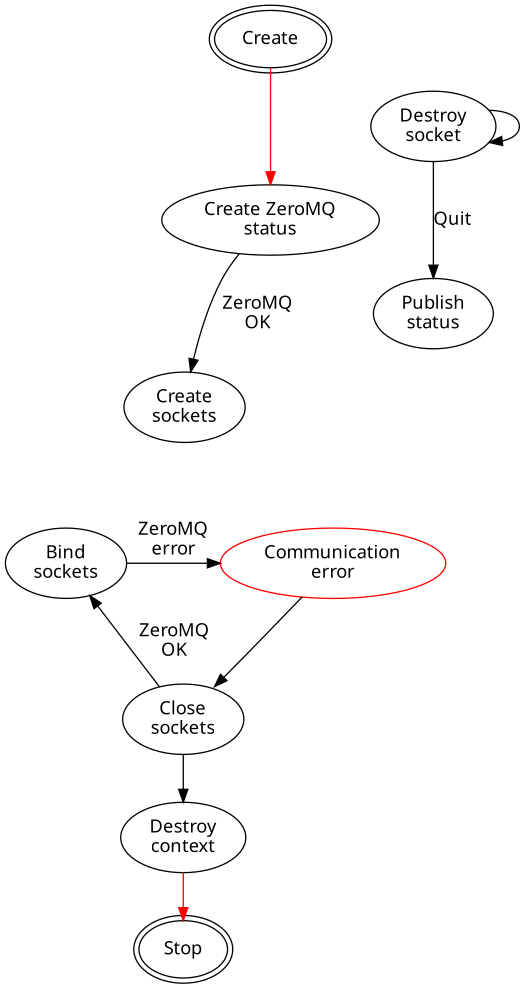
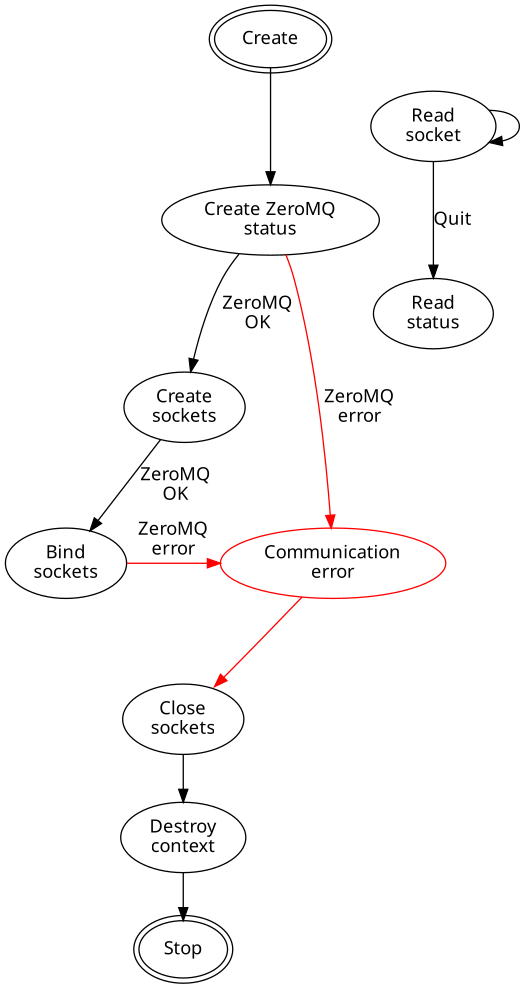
edge "Create" -> "Create ZeroMQ status": color red -> black
node "Destroy socket": label "Destroy socket" -> "Read socket"
node "Publish status": label "Publish status" -> "Read status"
edge "Create ZeroMQ status" -> "Communication error": added, label "ZeroMQ error"
edge "Bind sockets" -> "Communication error": color black -> red
edge "Communication error" -> "Close sockets": color black -> red
edge "Close sockets" -> "Bind sockets": now "Create sockets" -> "Bind sockets"
edge "Destroy context" -> "Stop": color red -> black
